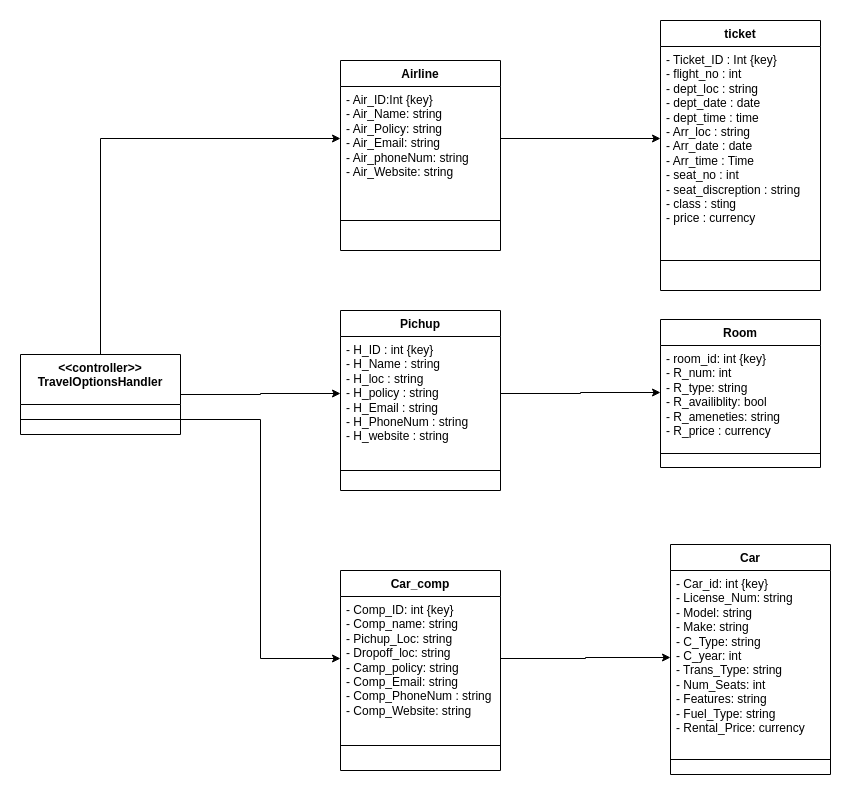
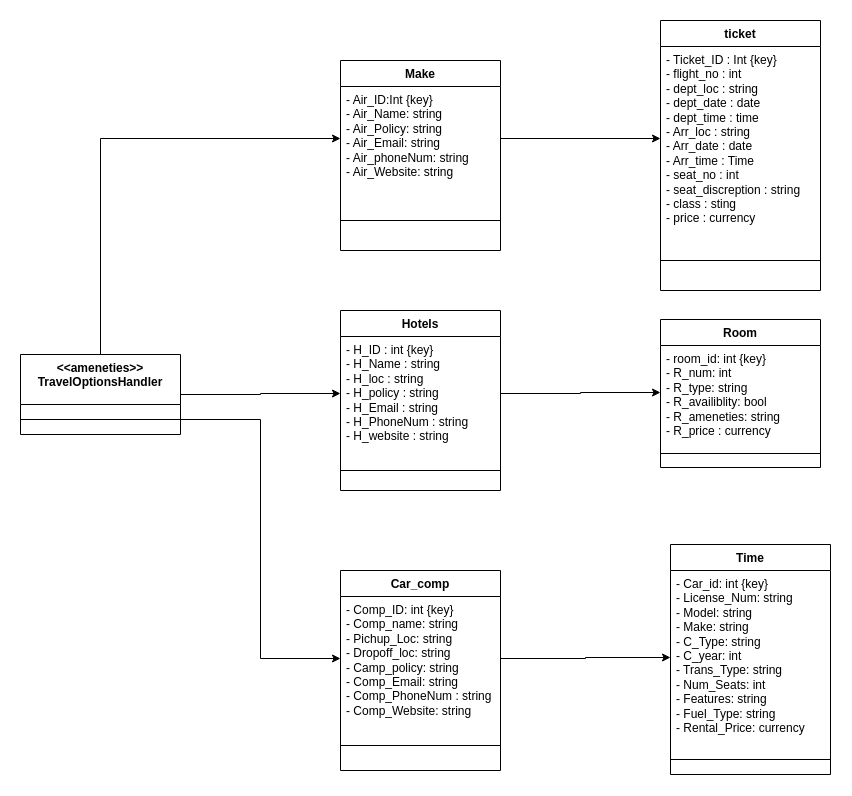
node "Airline": label "Airline" -> "Make"
node "Pichup": label "Pichup" -> "Hotels"
node "<<controller>> TravelOptionsHandler": label "<<controller>> TravelOptionsHandler" -> "<<ameneties>> TravelOptionsHandler"
node "Car": label "Car" -> "Time"
